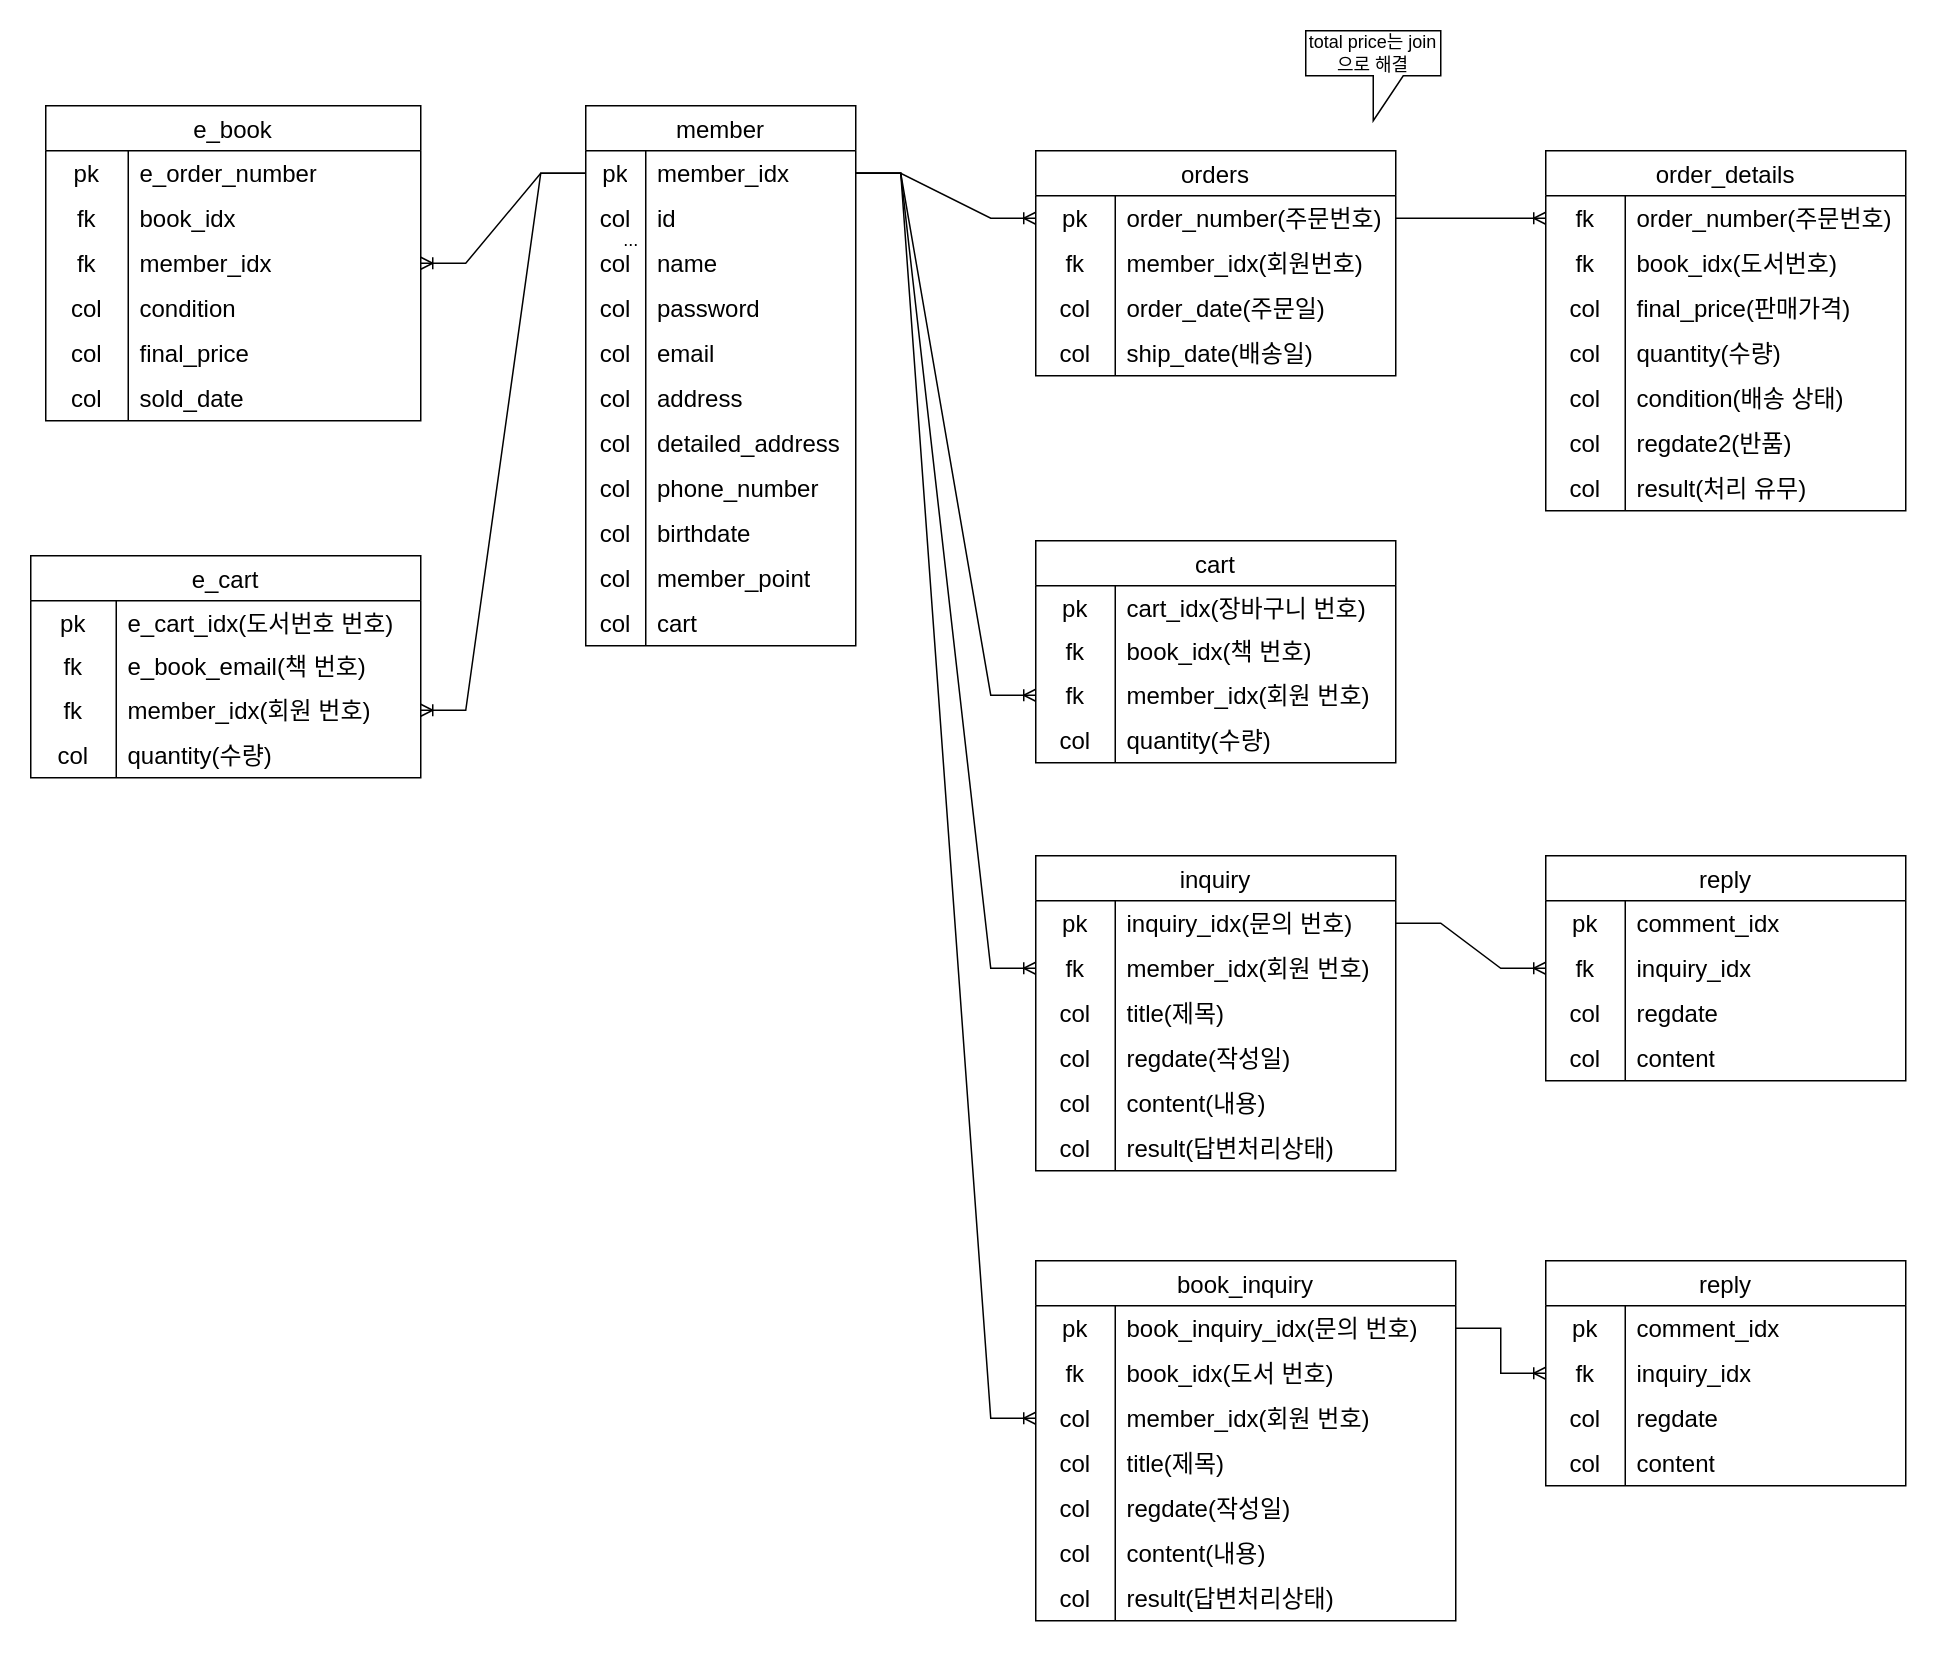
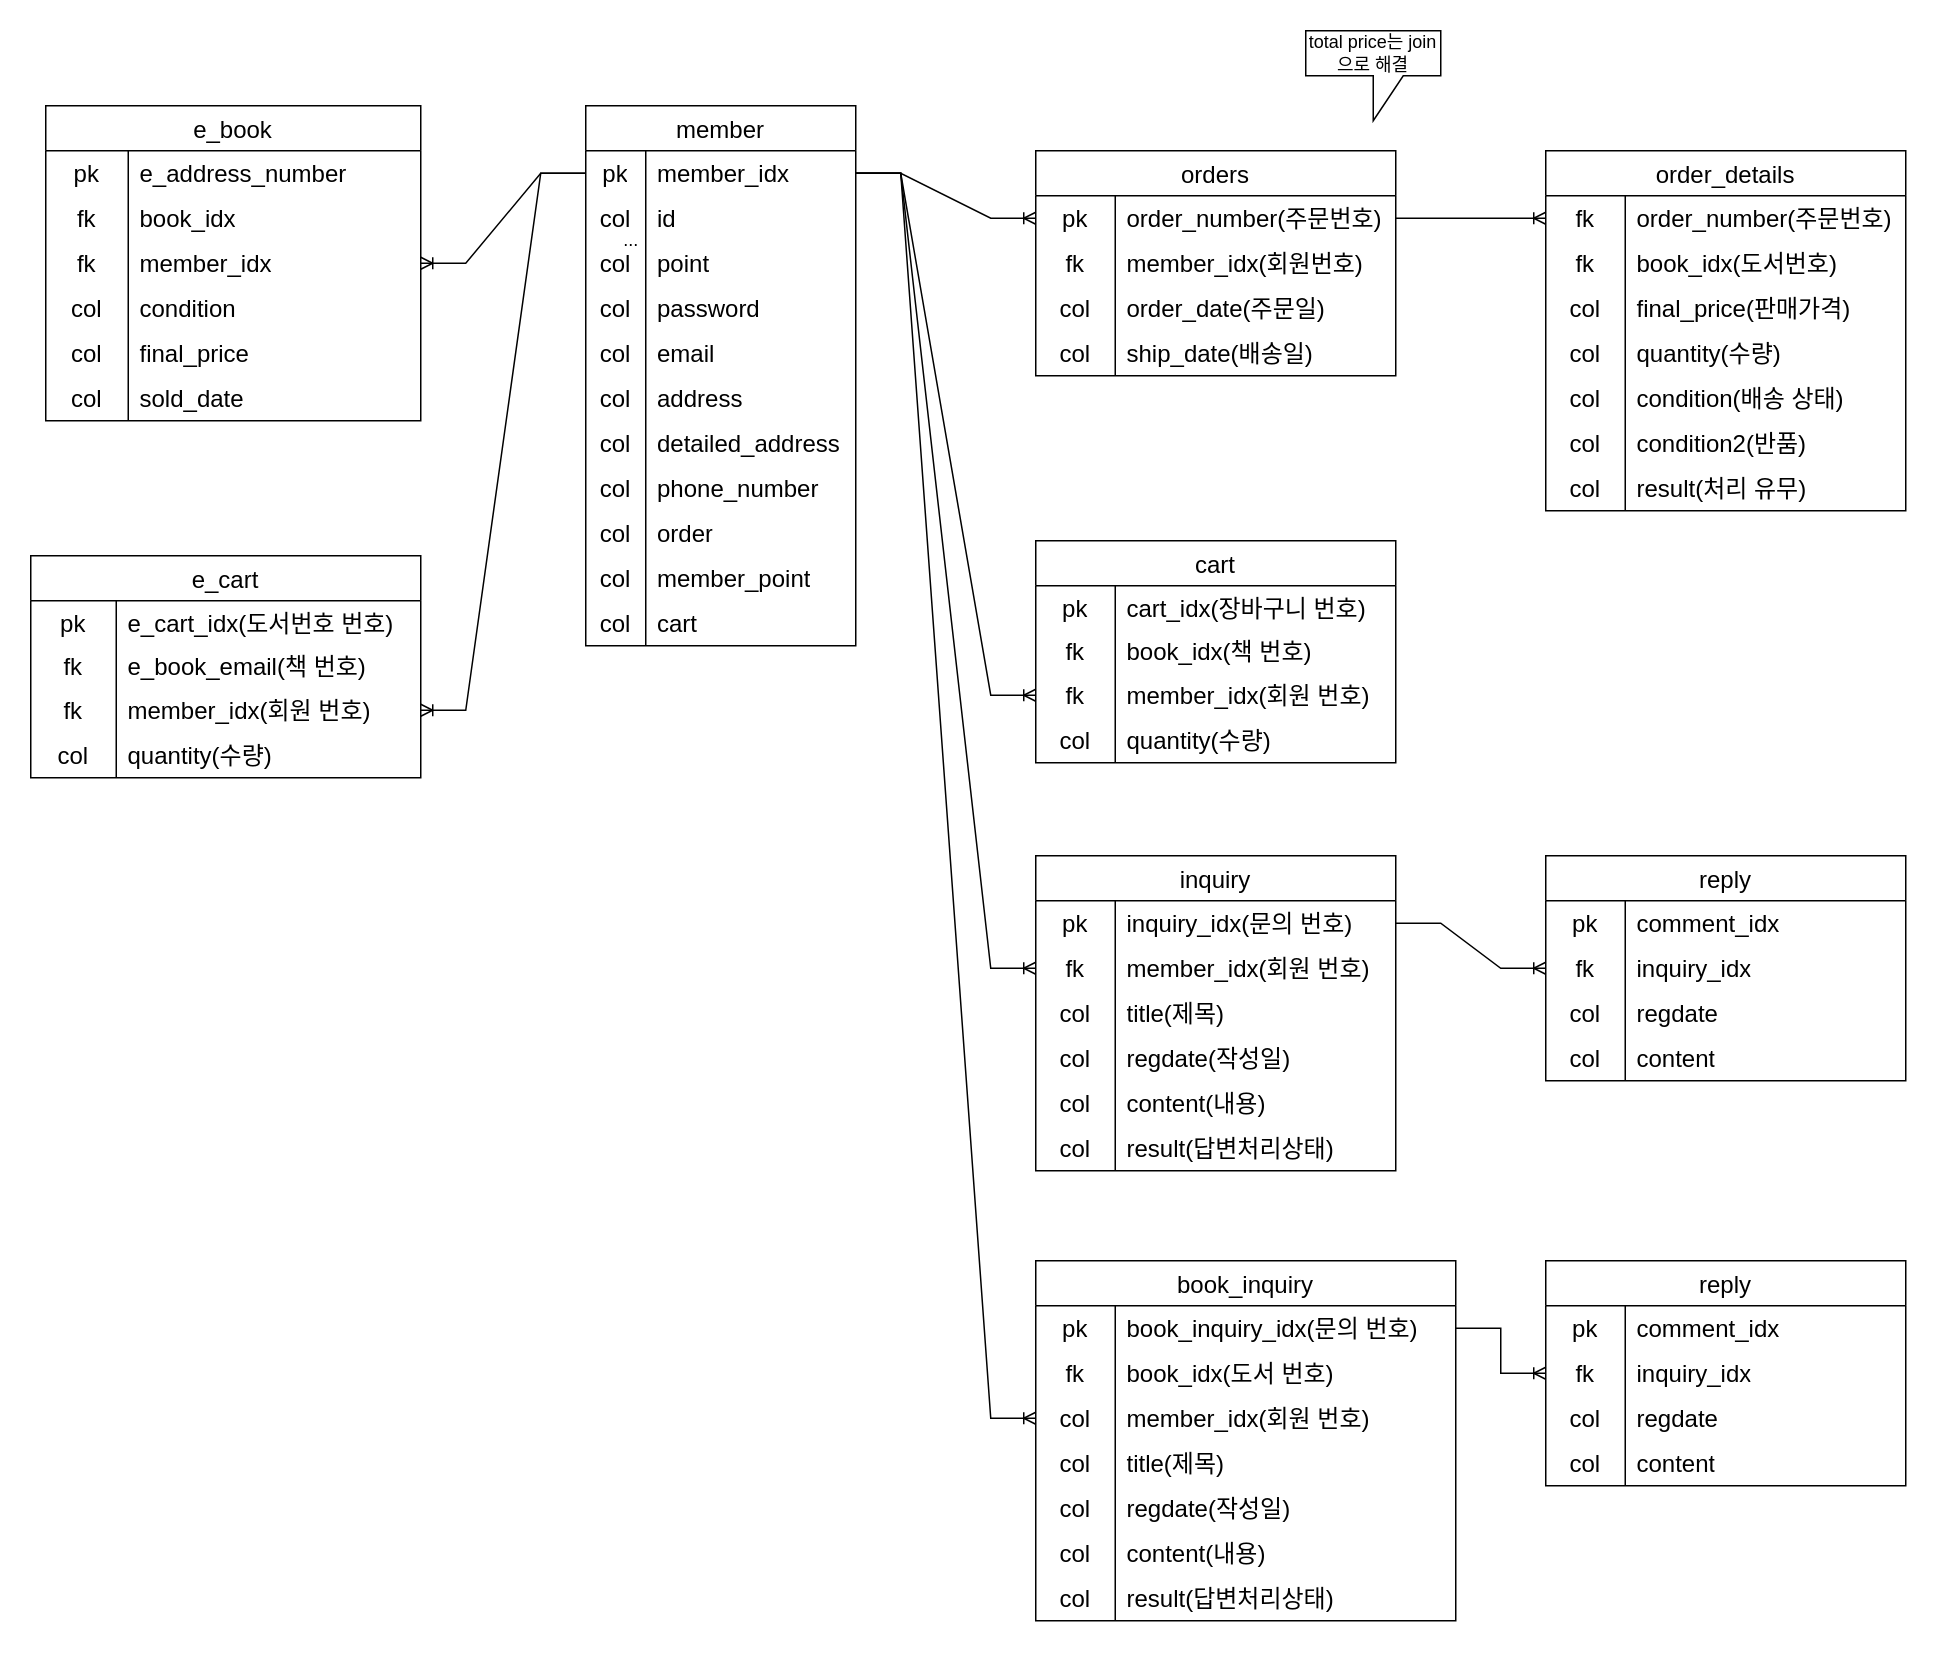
node "e_order_number": label "e_order_number" -> "e_address_number"
node "name": label "name" -> "point"
node "regdate2(반품)": label "regdate2(반품)" -> "condition2(반품)"
node "birthdate": label "birthdate" -> "order"
